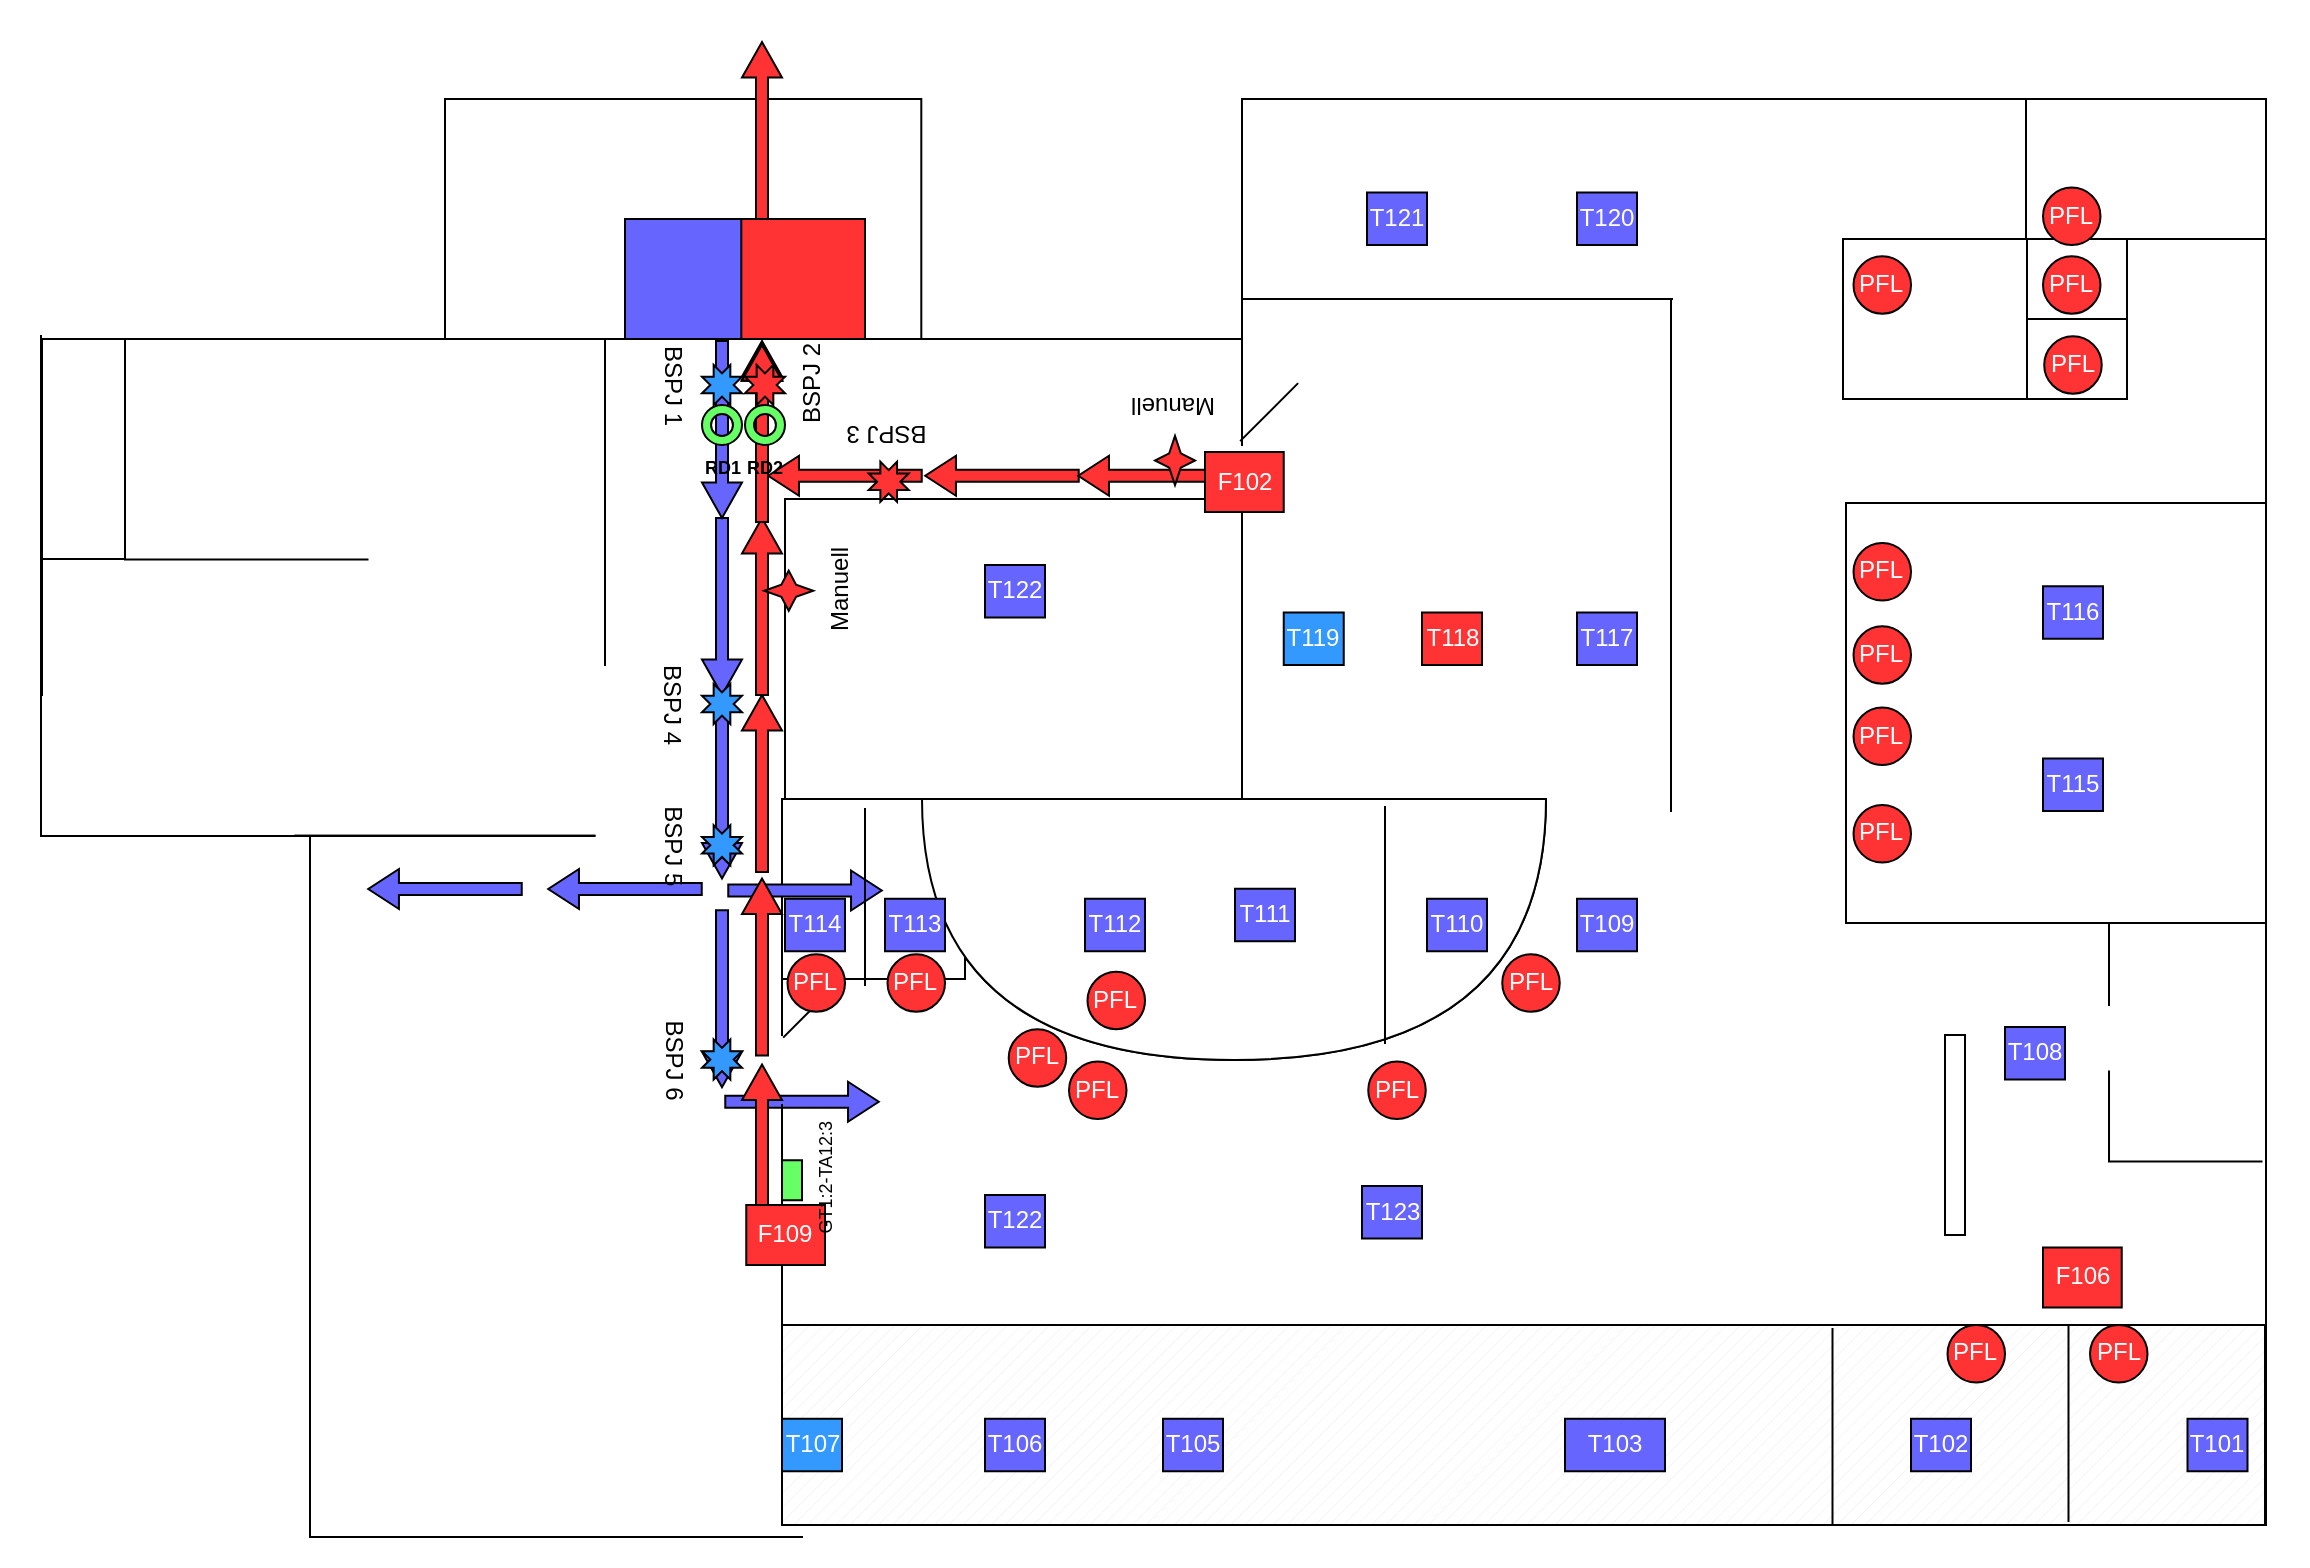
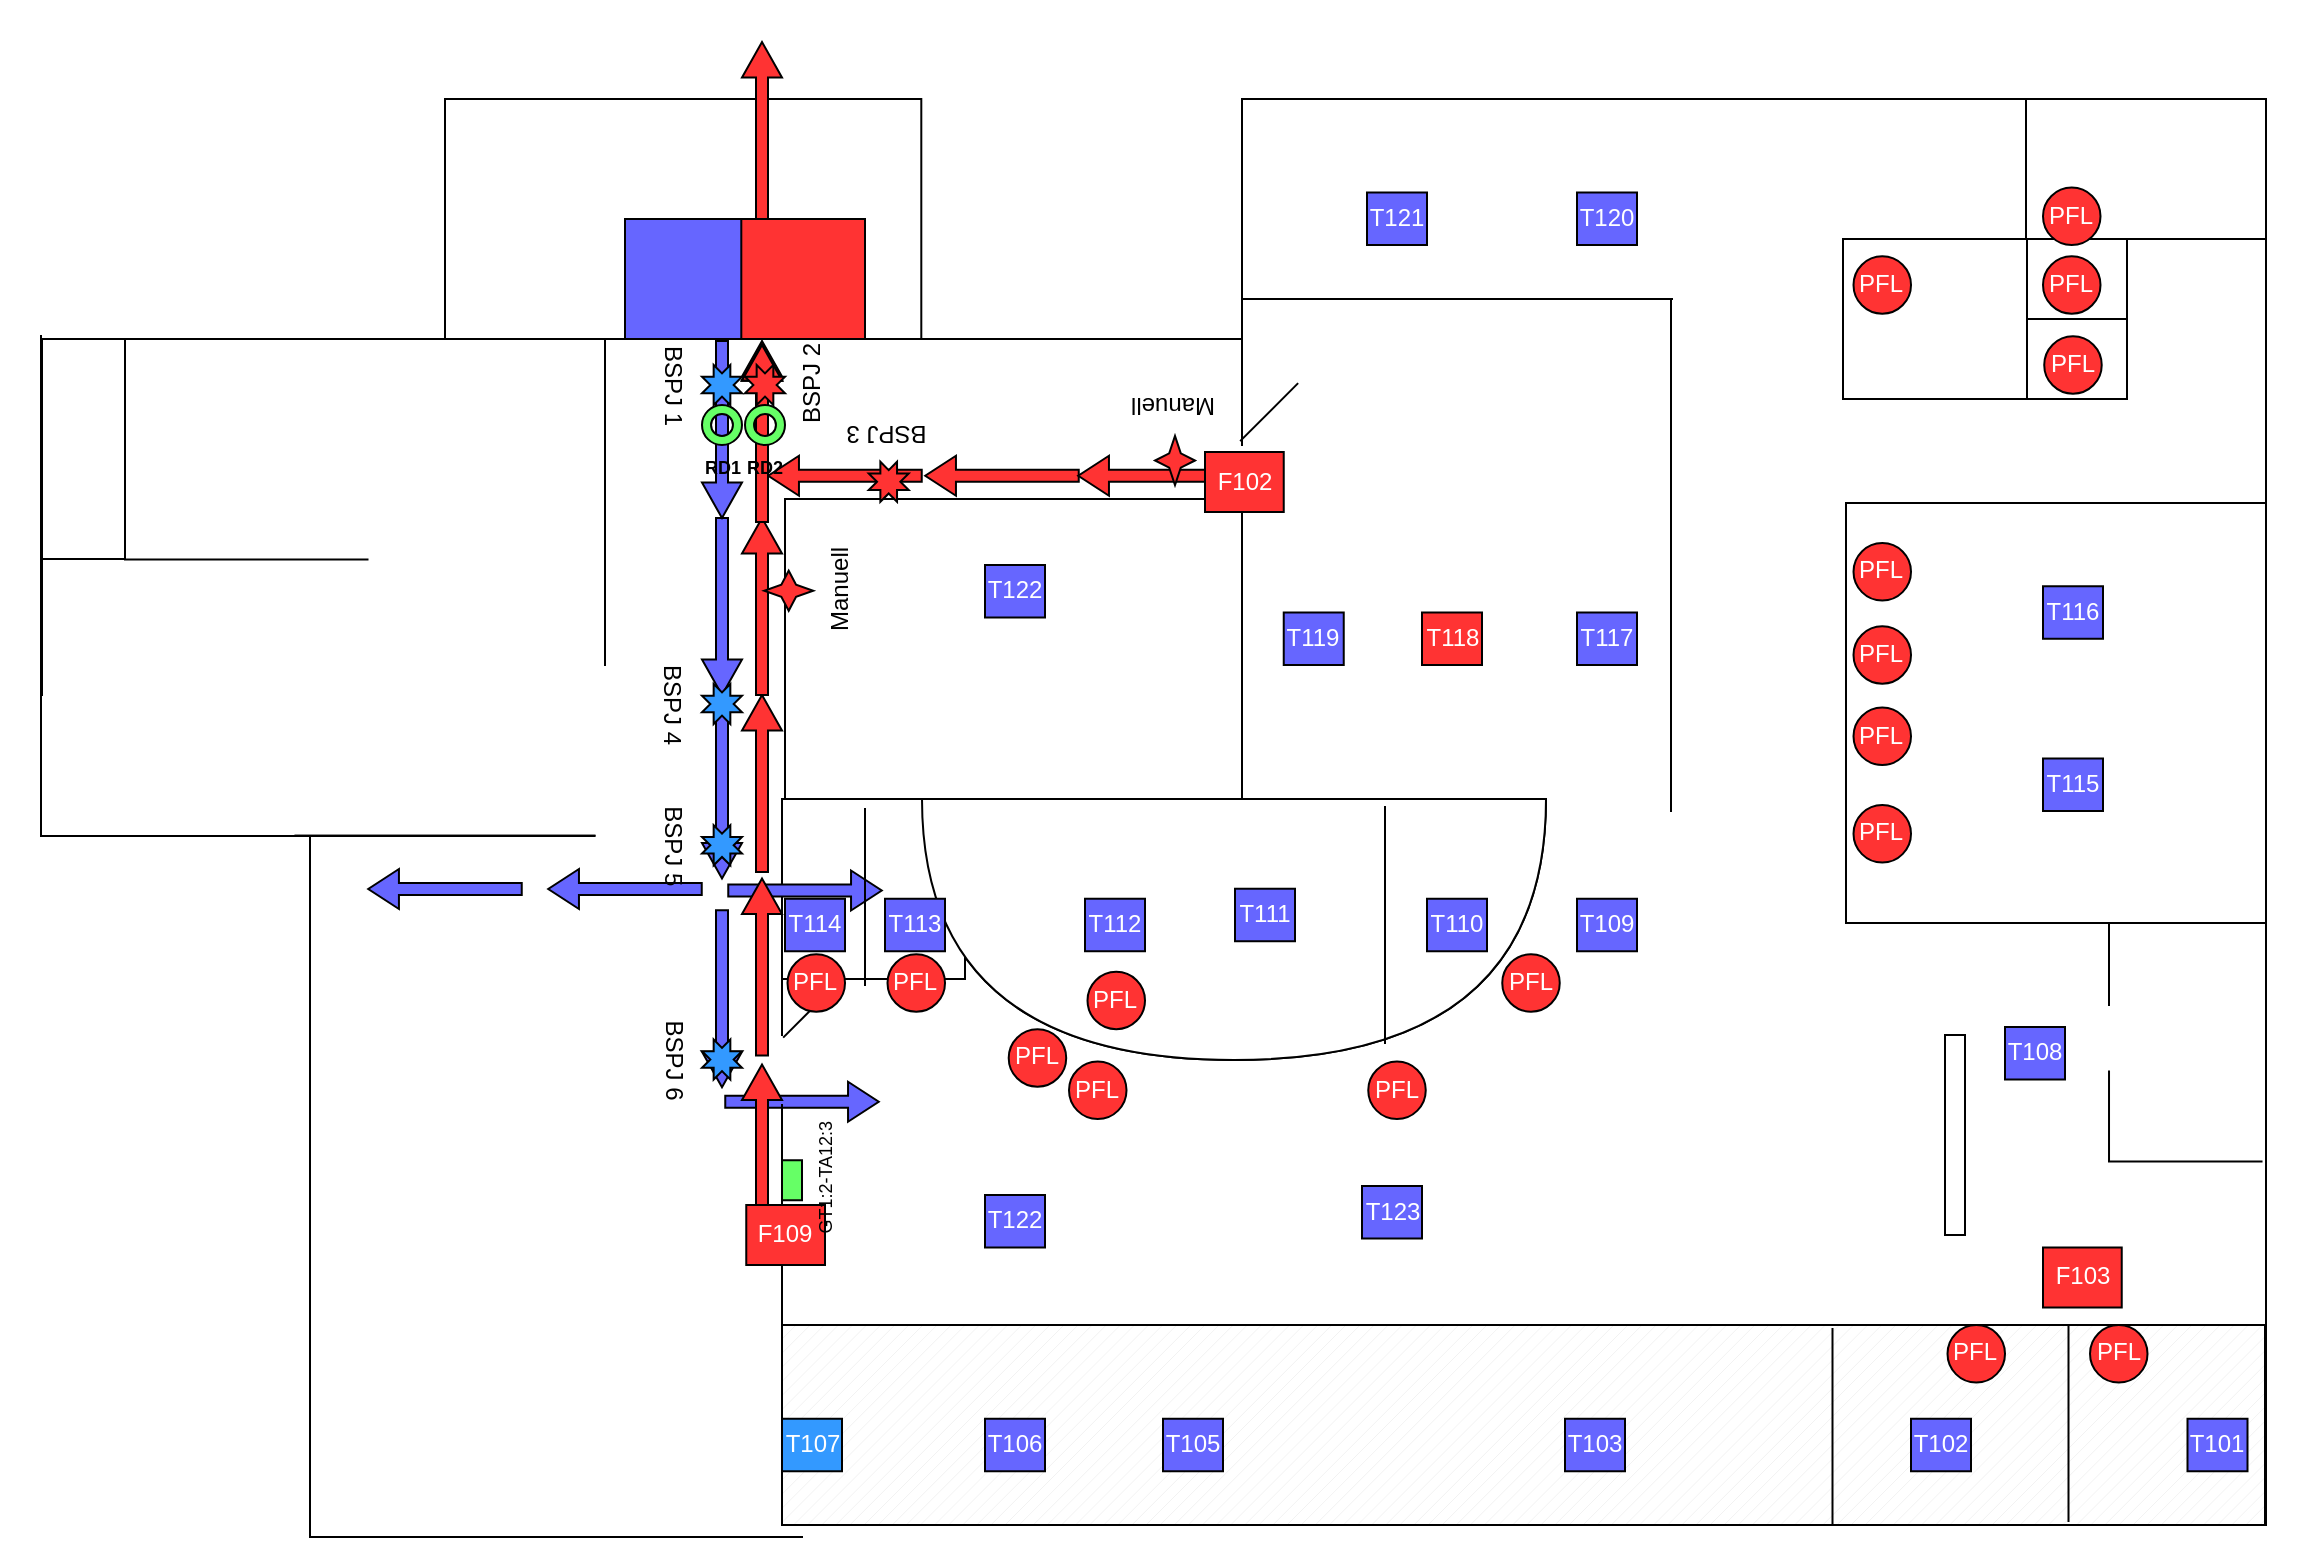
node "T119": fillcolor #3399ff -> #6666ff
node "F106": label "F106" -> "F103"
node "T103": size 100x53 -> 60x53
